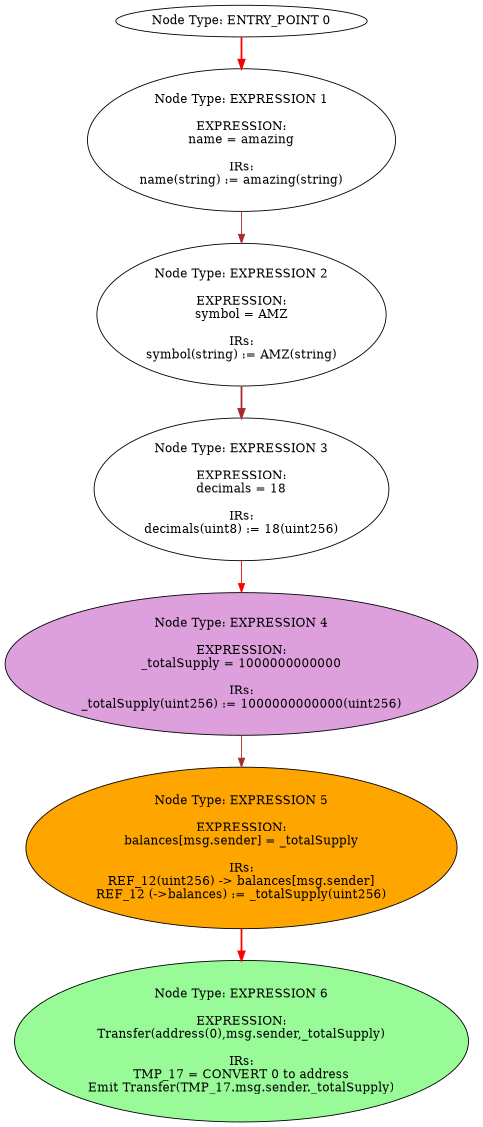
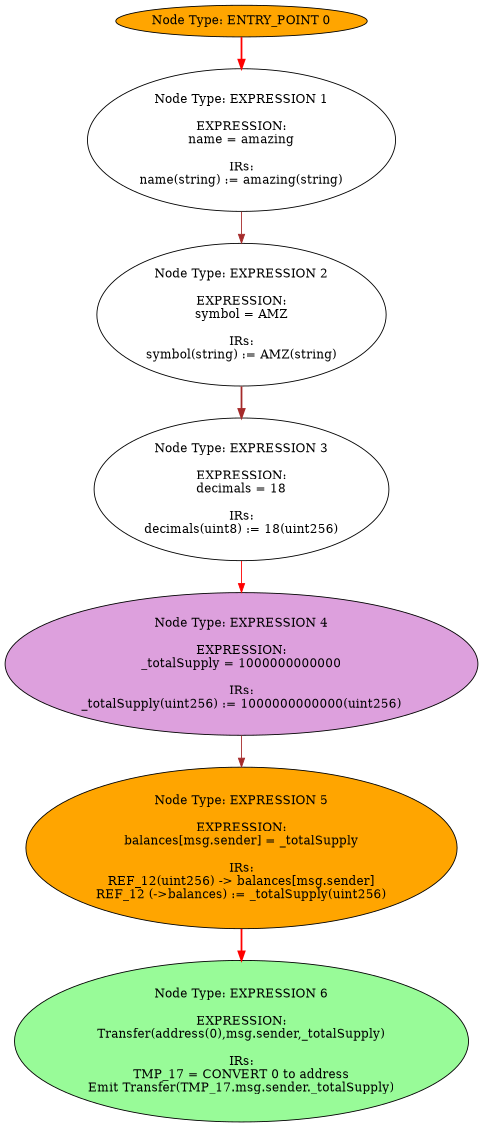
node "Node Type: ENTRY_POINT 0": fillcolor white -> orange
